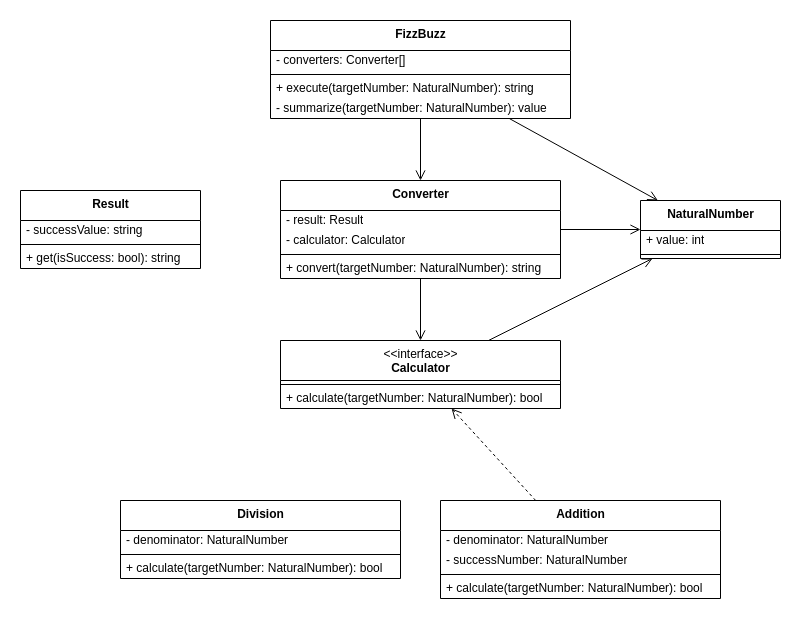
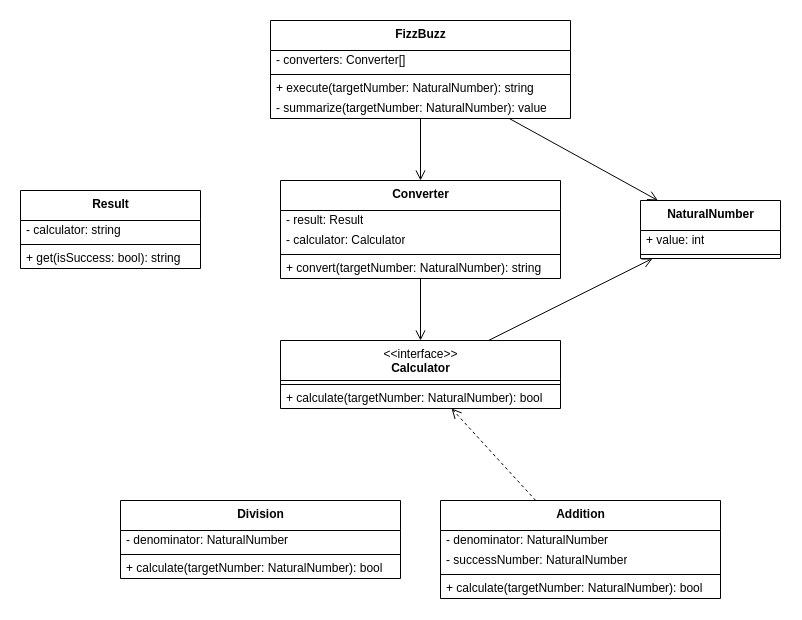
edge "Converter" -> "NaturalNumber": removed
node "- successValue: string": label "- successValue: string" -> "- calculator: string"
